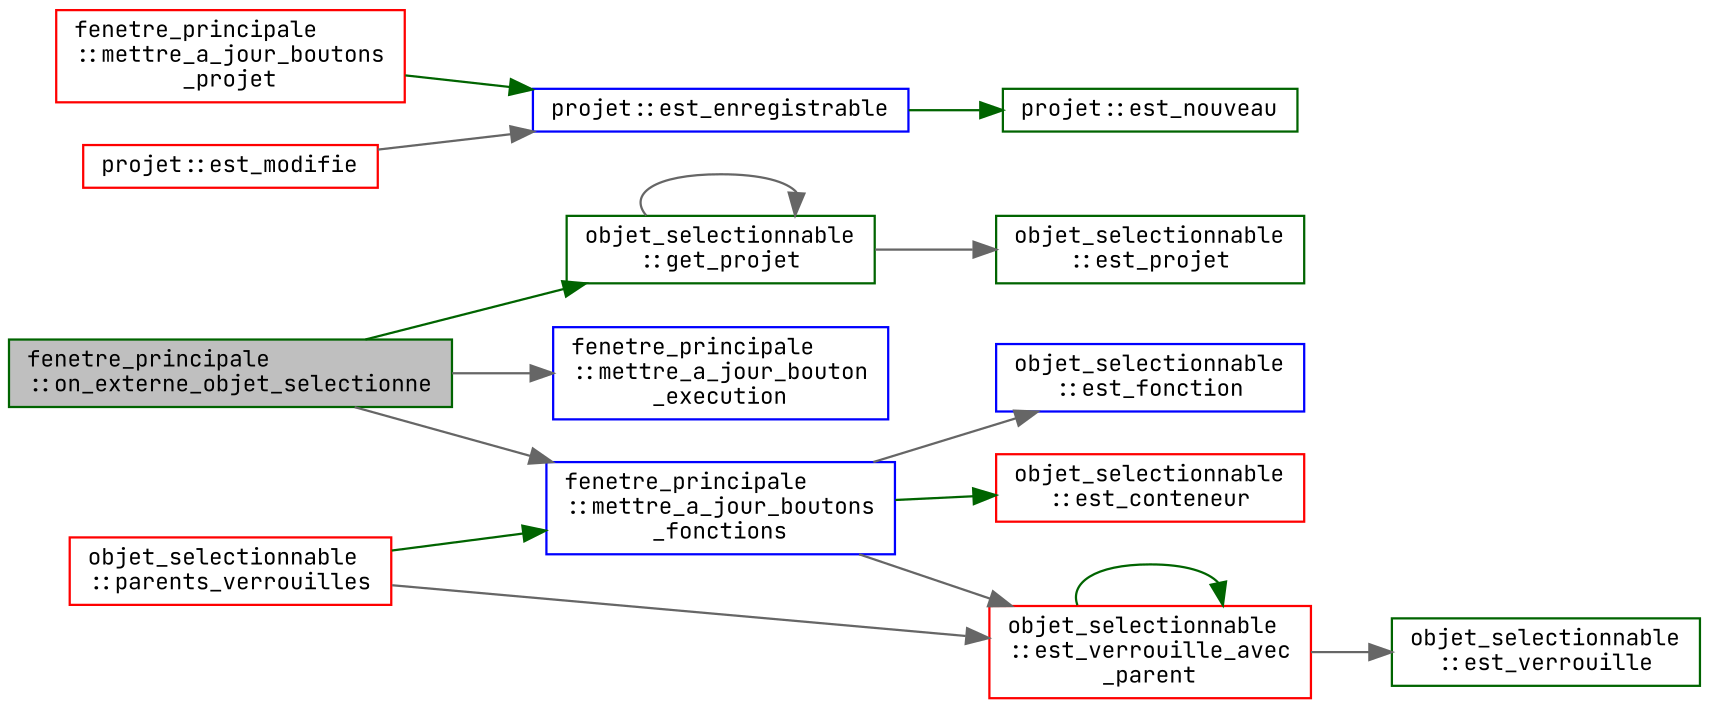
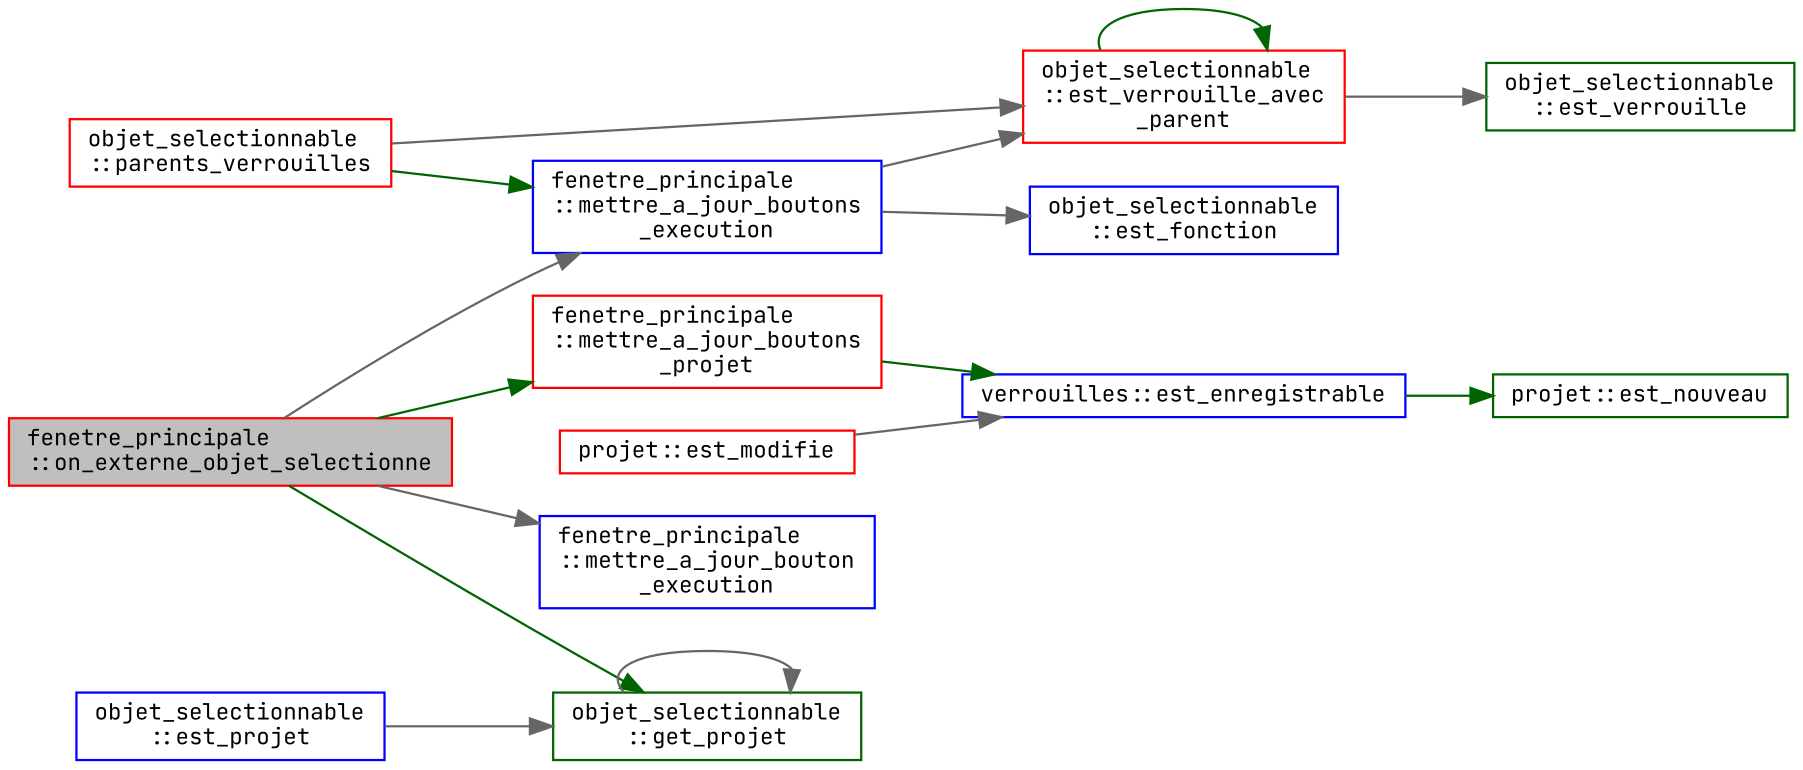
node "projet::est_enregistrable": label "projet::est_enregistrable" -> "verrouilles::est_enregistrable"
edge "objet_selectionnable ::get_projet" -> "objet_selectionnable ::est_projet": reversed
node "objet_selectionnable ::est_projet": color darkgreen -> blue
node "fenetre_principale ::on_externe_objet_selectionne": color darkgreen -> red
edge "fenetre_principale ::on_externe_objet_selectionne" -> "fenetre_principale ::mettre_a_jour_boutons _projet": added
node "objet_selectionnable ::est_conteneur": removed
node "fenetre_principale ::mettre_a_jour_boutons _fonctions": label "fenetre_principale ::mettre_a_jour_boutons _fonctions" -> "fenetre_principale ::mettre_a_jour_boutons _execution"
